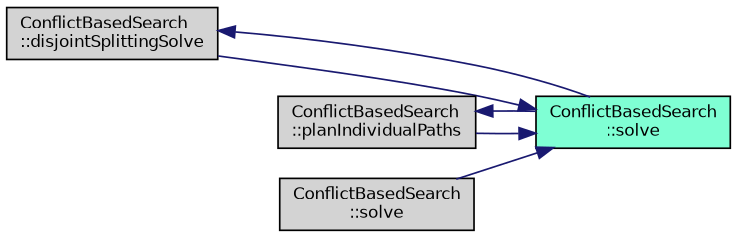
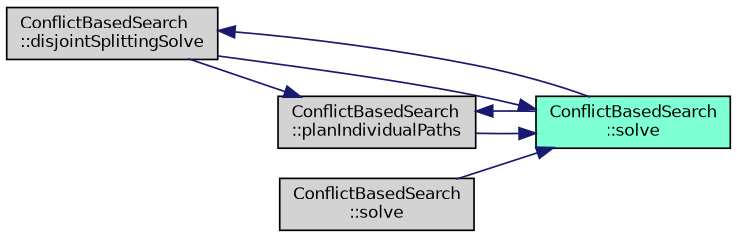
edge "ConflictBasedSearch ::disjointSplittingSolve" -> "ConflictBasedSearch ::planIndividualPaths": added
